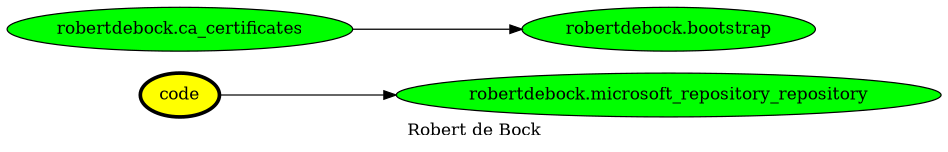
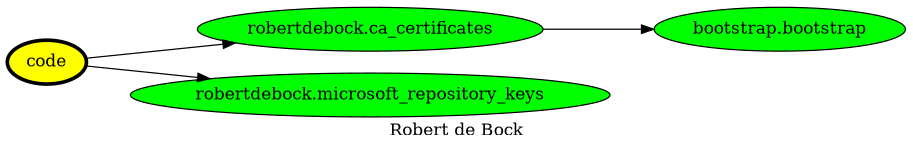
node "robertdebock.bootstrap": label "robertdebock.bootstrap" -> "bootstrap.bootstrap"
edge "code" -> "robertdebock.ca_certificates": added
node "robertdebock.microsoft_repository_repository": label "robertdebock.microsoft_repository_repository" -> "robertdebock.microsoft_repository_keys"
